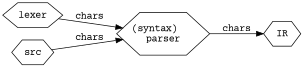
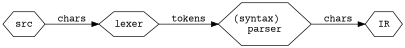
edge "lexer" -> "(syntax) parser": label "chars" -> "tokens"
edge "src" -> "(syntax) parser": now "src" -> "lexer"
